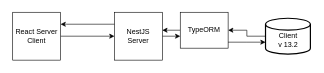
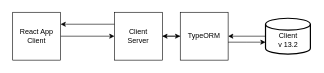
node "TypeORM": size 48x36 -> 48x48
node "React Server Client": label "React Server Client" -> "React App Client"
node "NestJS Server": label "NestJS Server" -> "Client Server"
